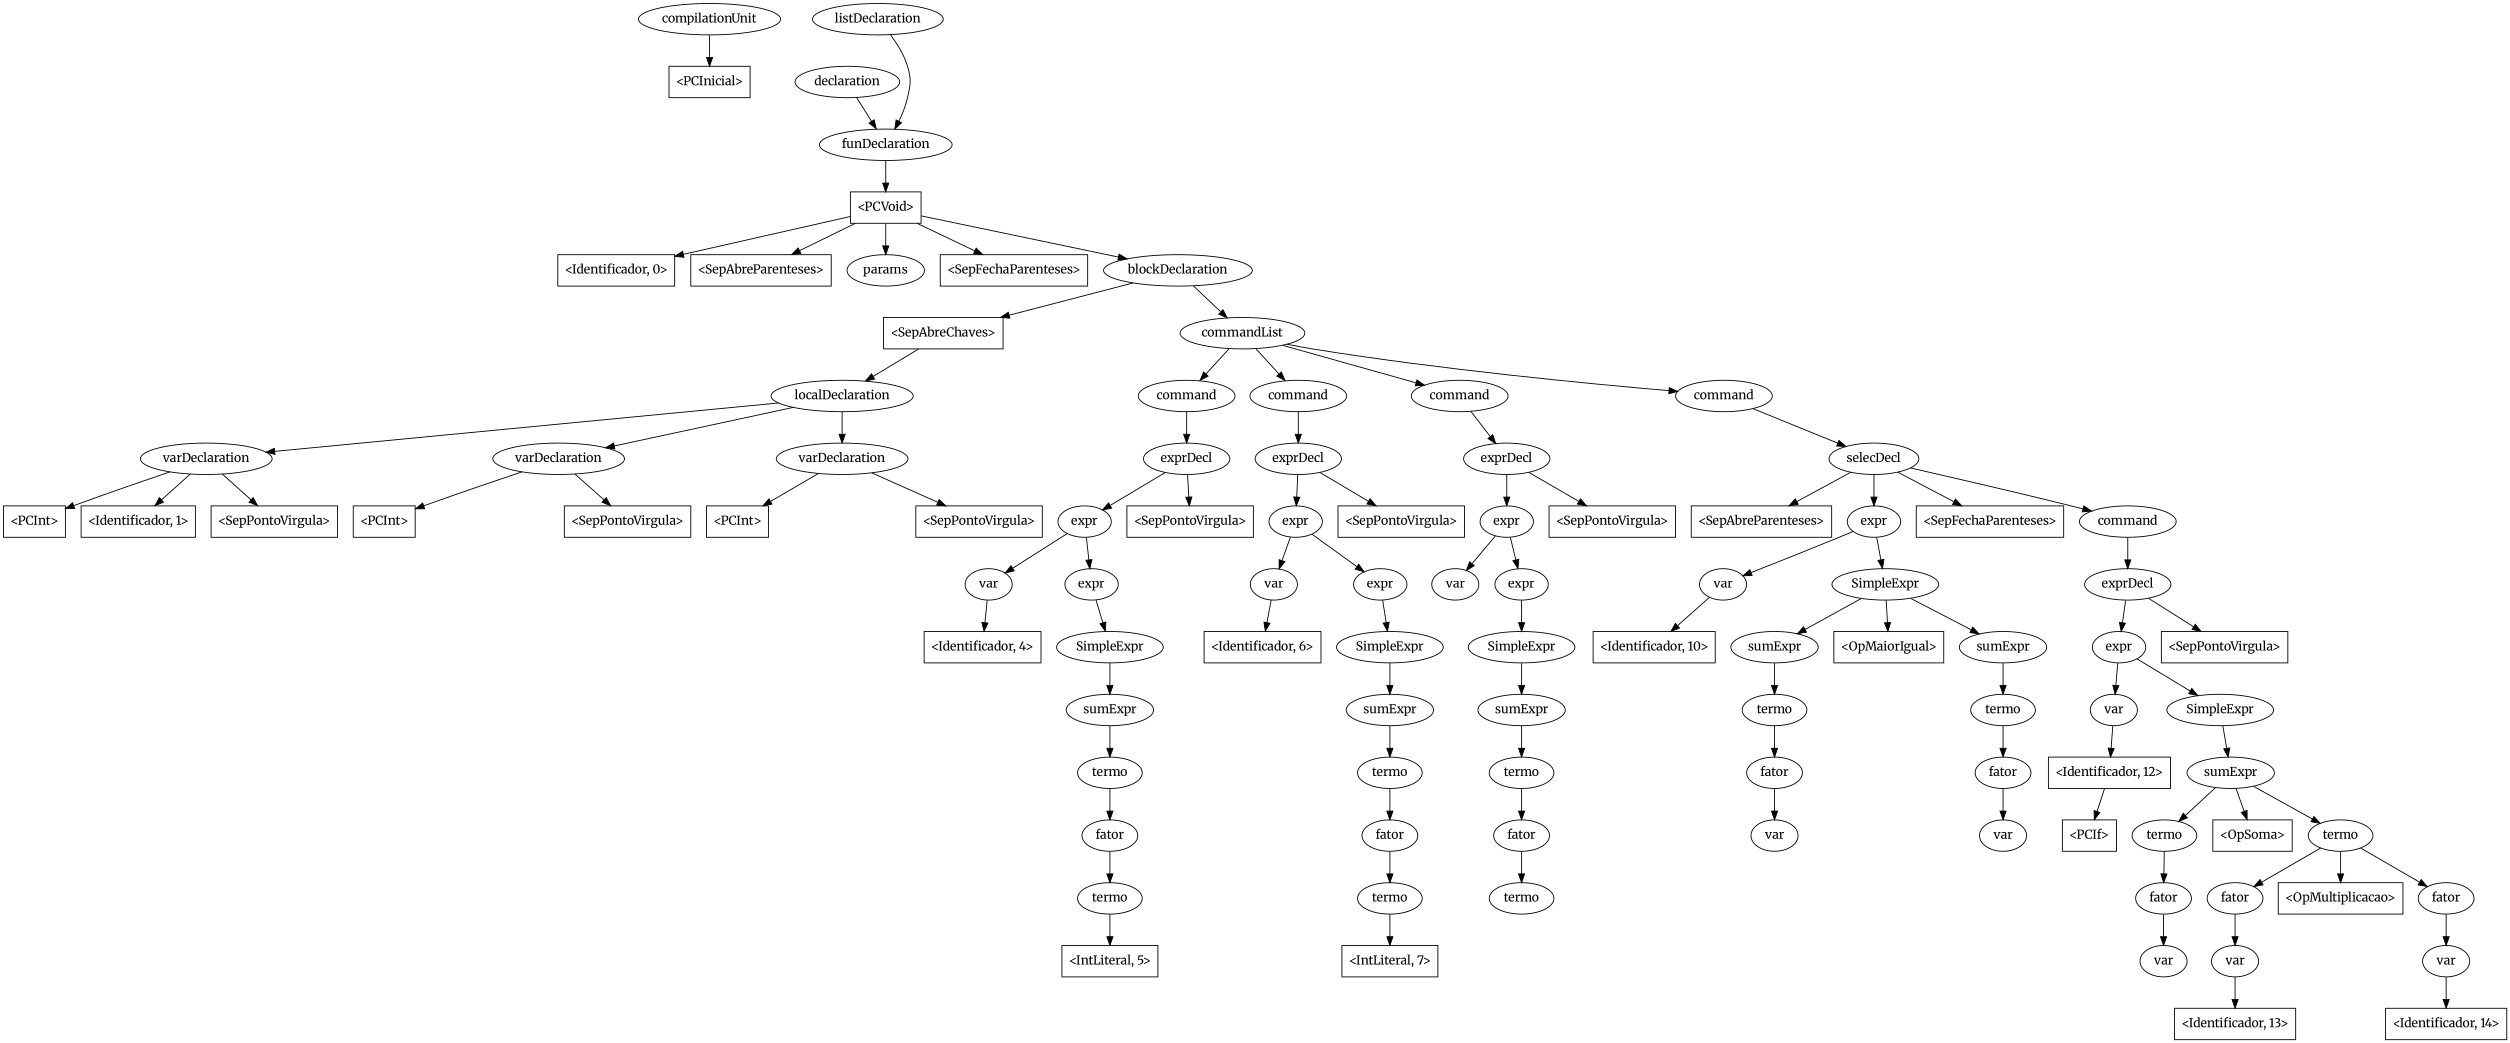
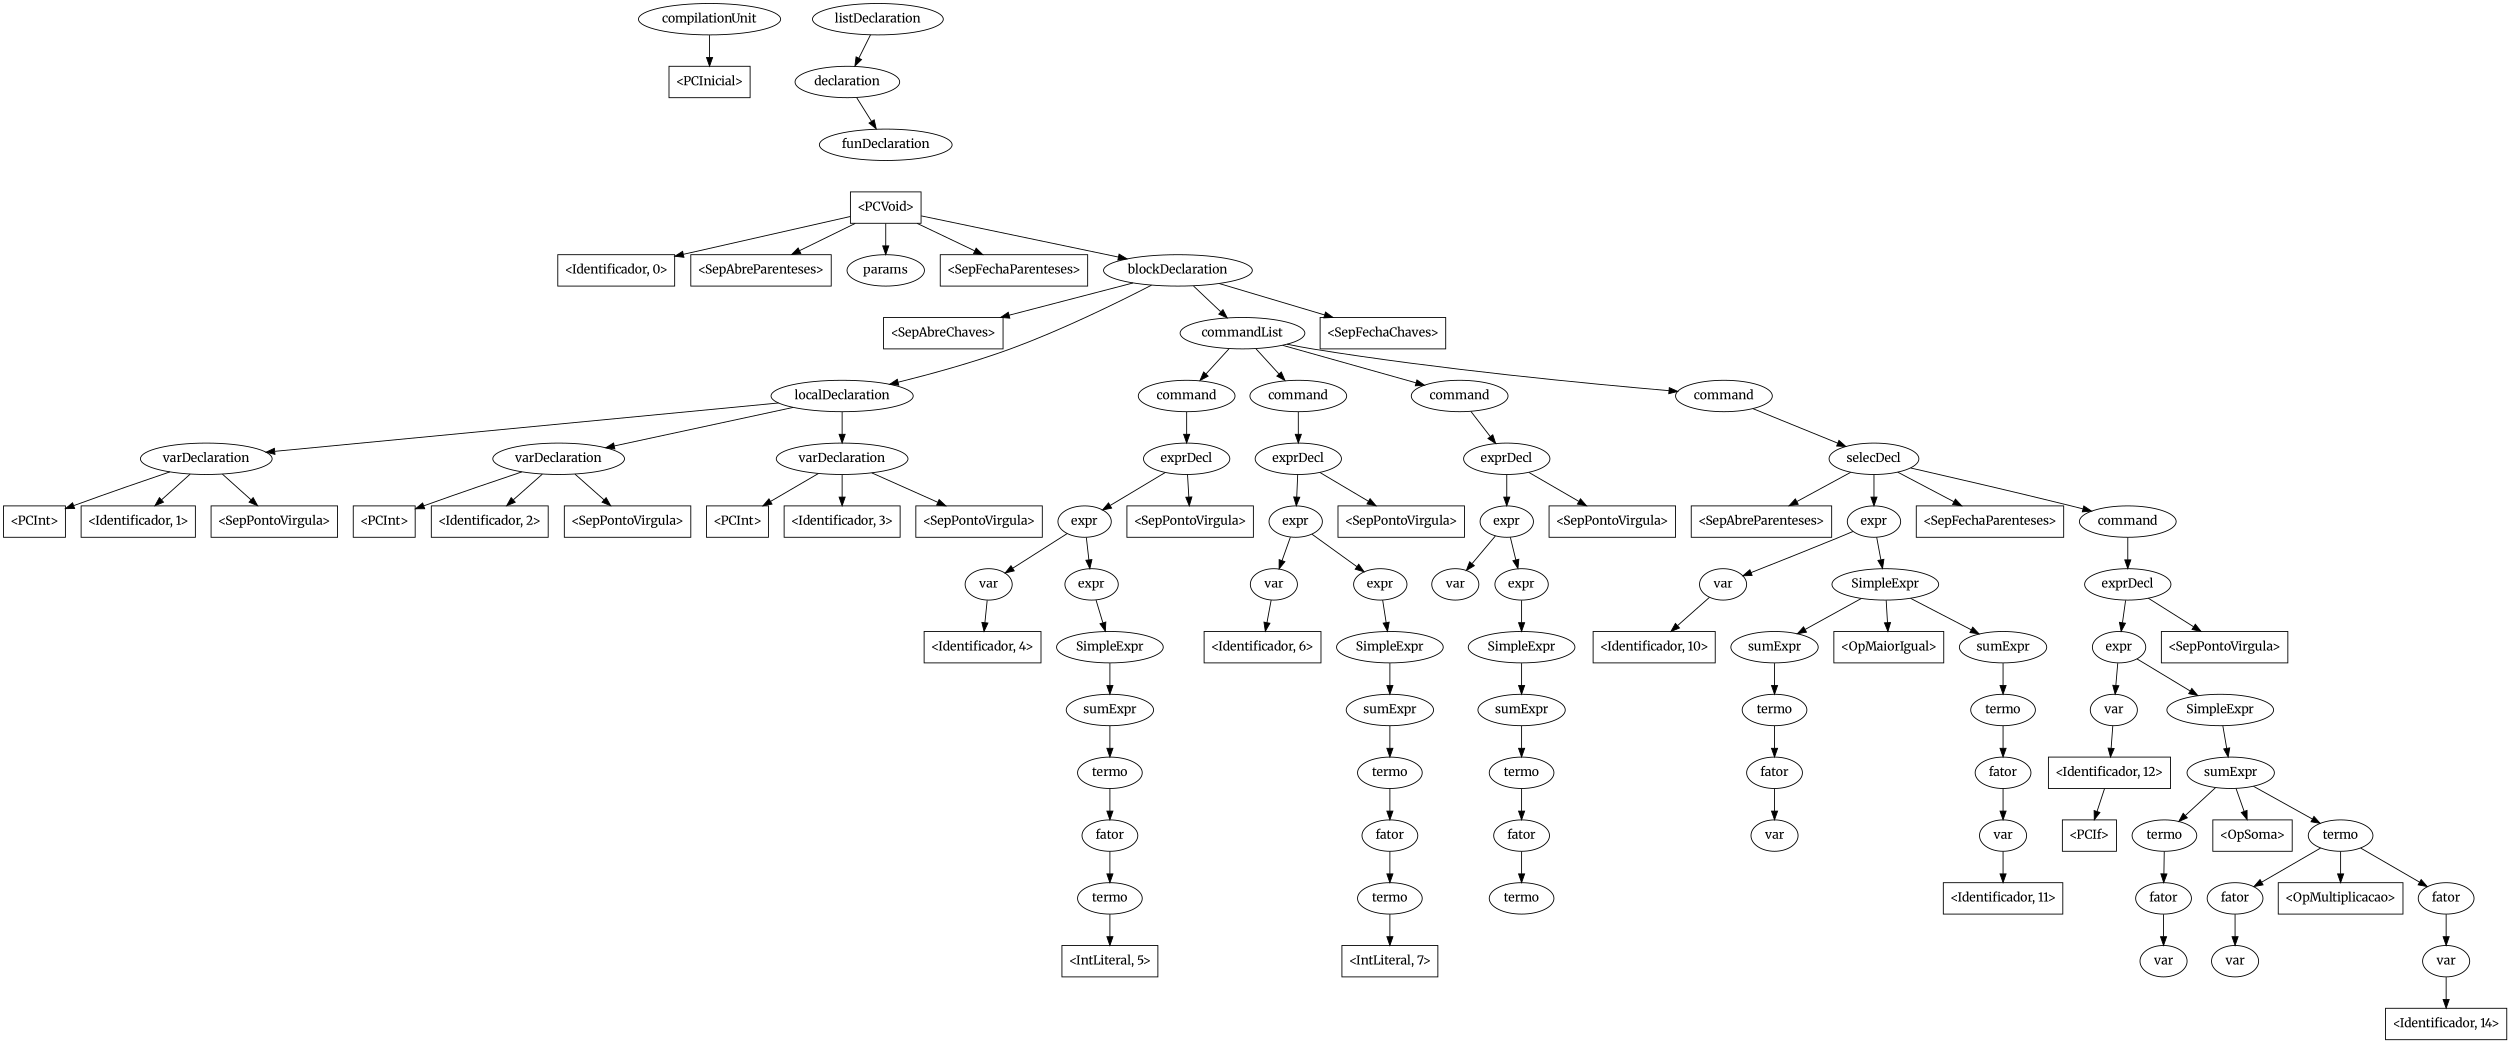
edge "listDeclaration" -> "funDeclaration": now "listDeclaration" -> "declaration"
edge "funDeclaration" -> "<PCVoid>": removed
node "<SepFechaChaves>": added
edge "<SepAbreChaves>" -> "localDeclaration": now "blockDeclaration" -> "localDeclaration"
node "<Identificador, 2>": added
node "<Identificador, 3>": added
node "<Identificador, 11>": added
node "<Identificador, 13>": removed
